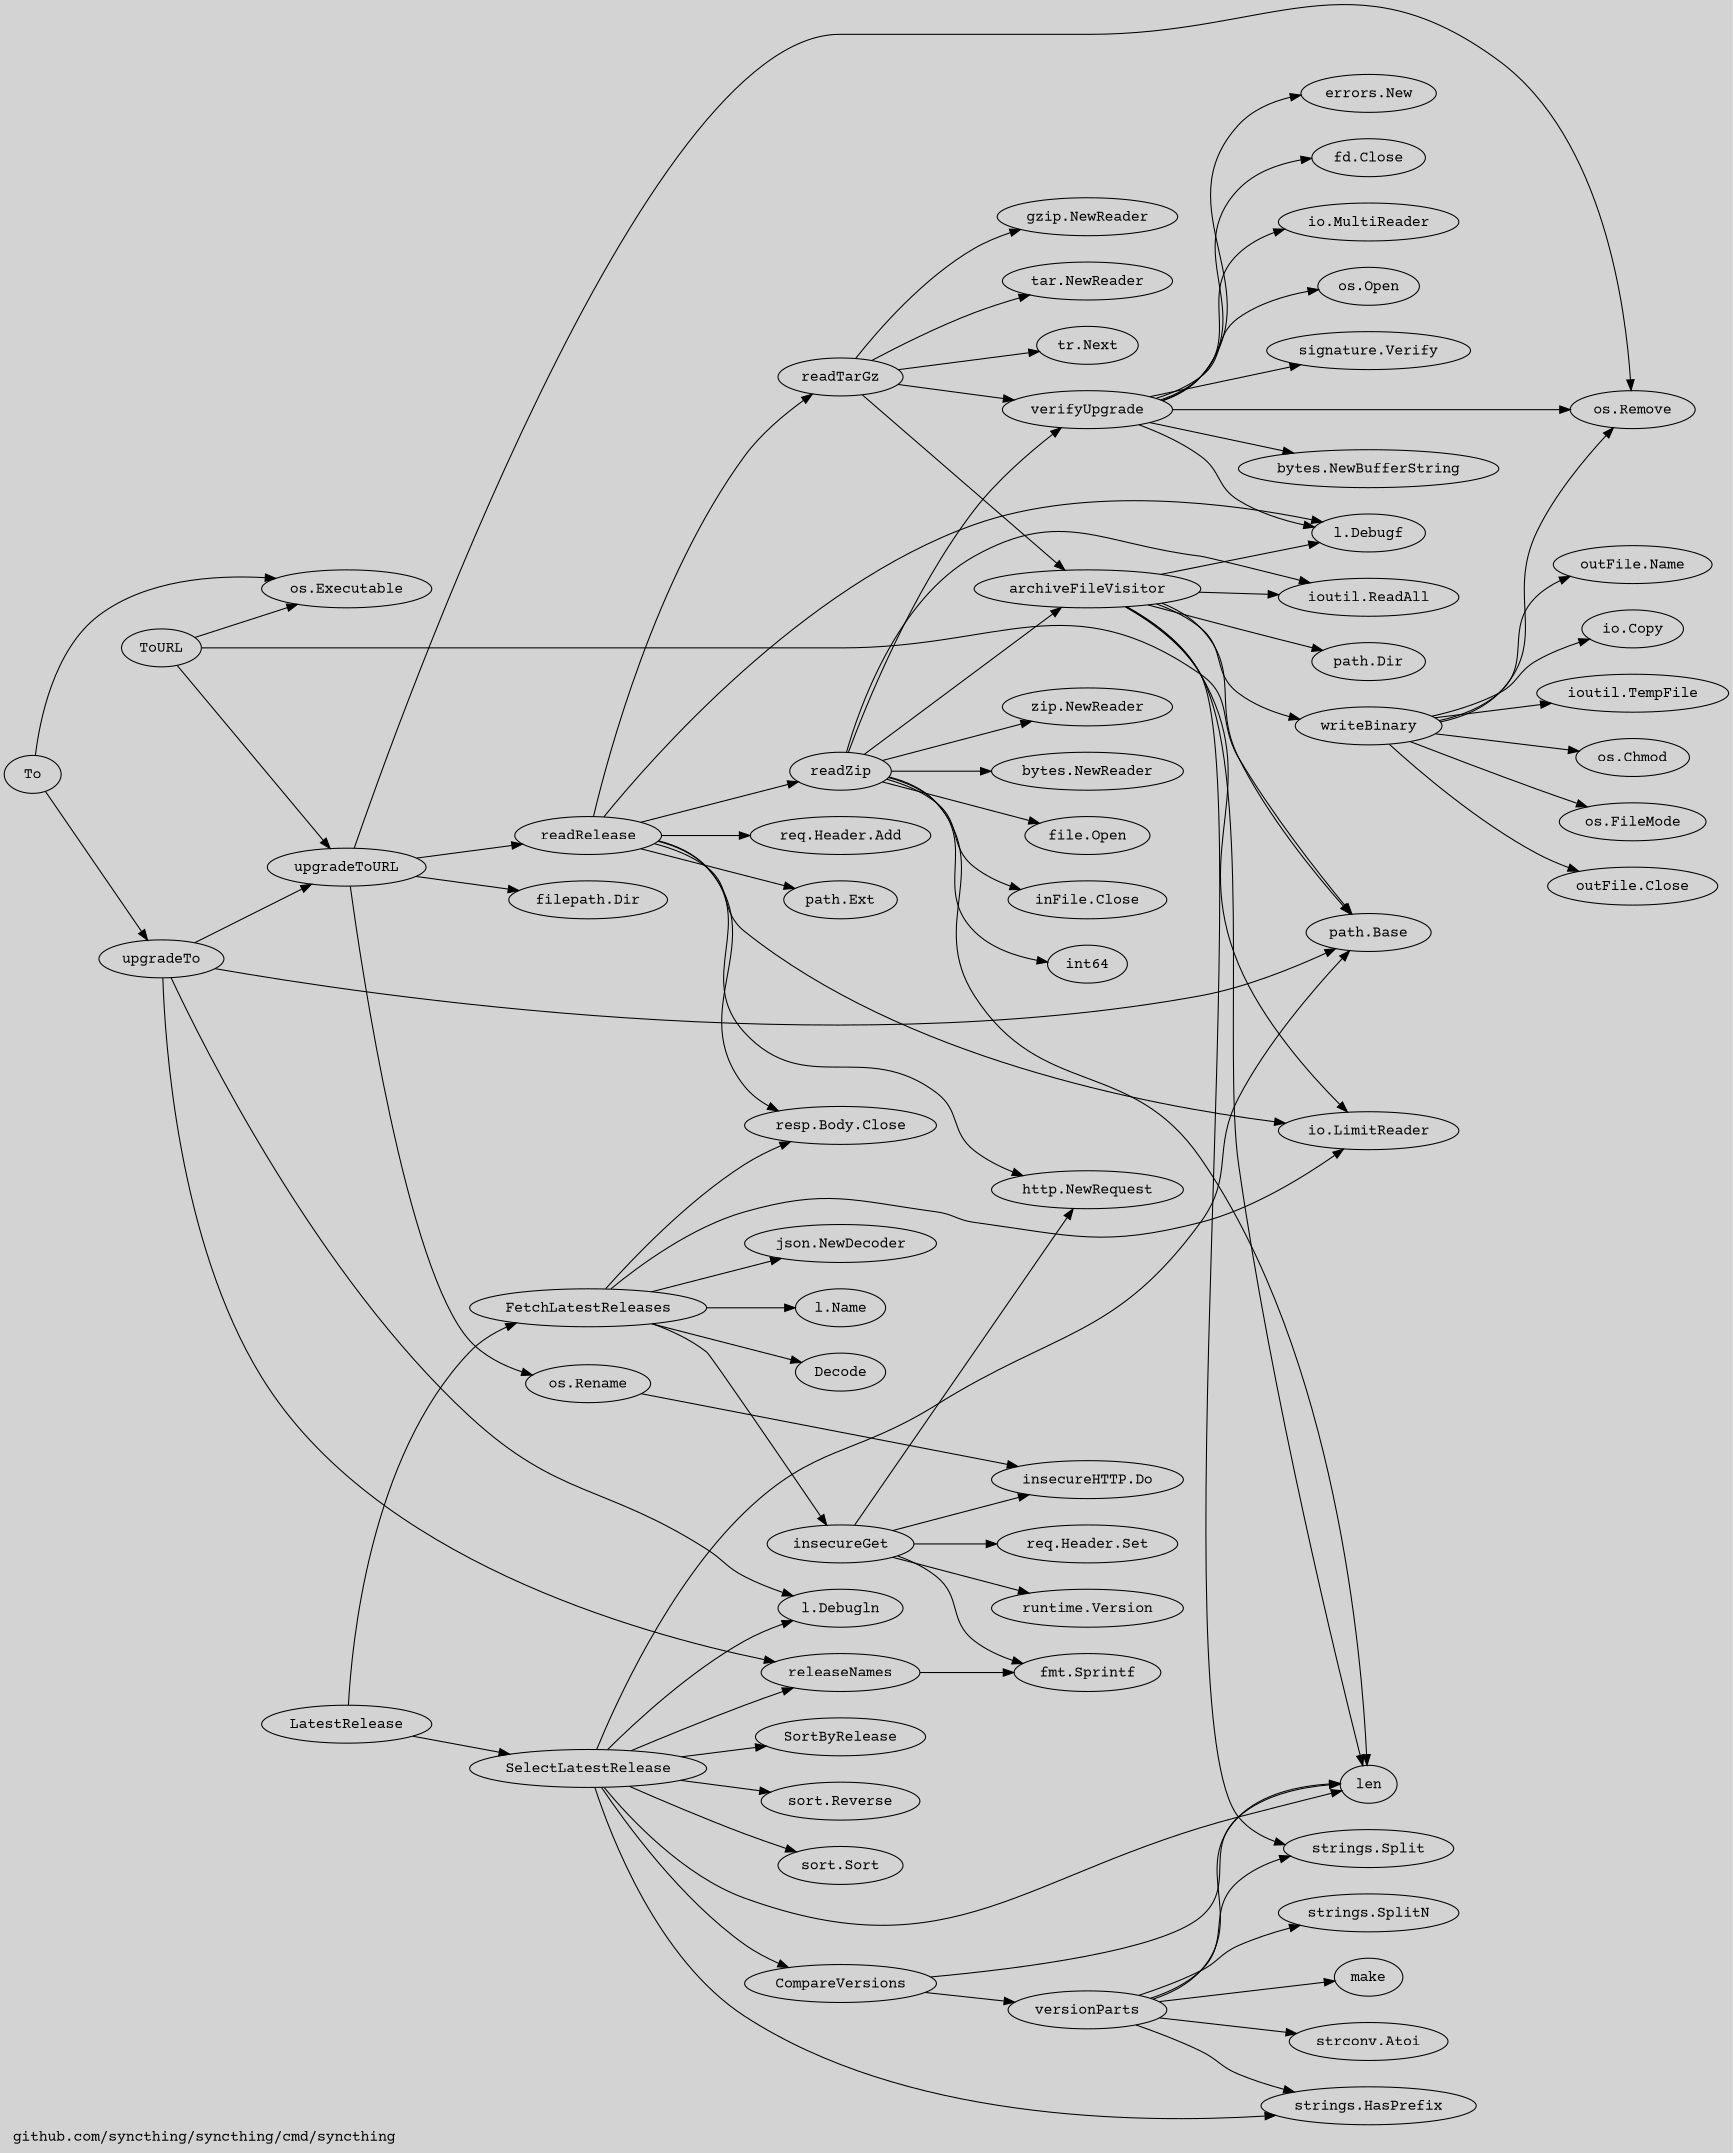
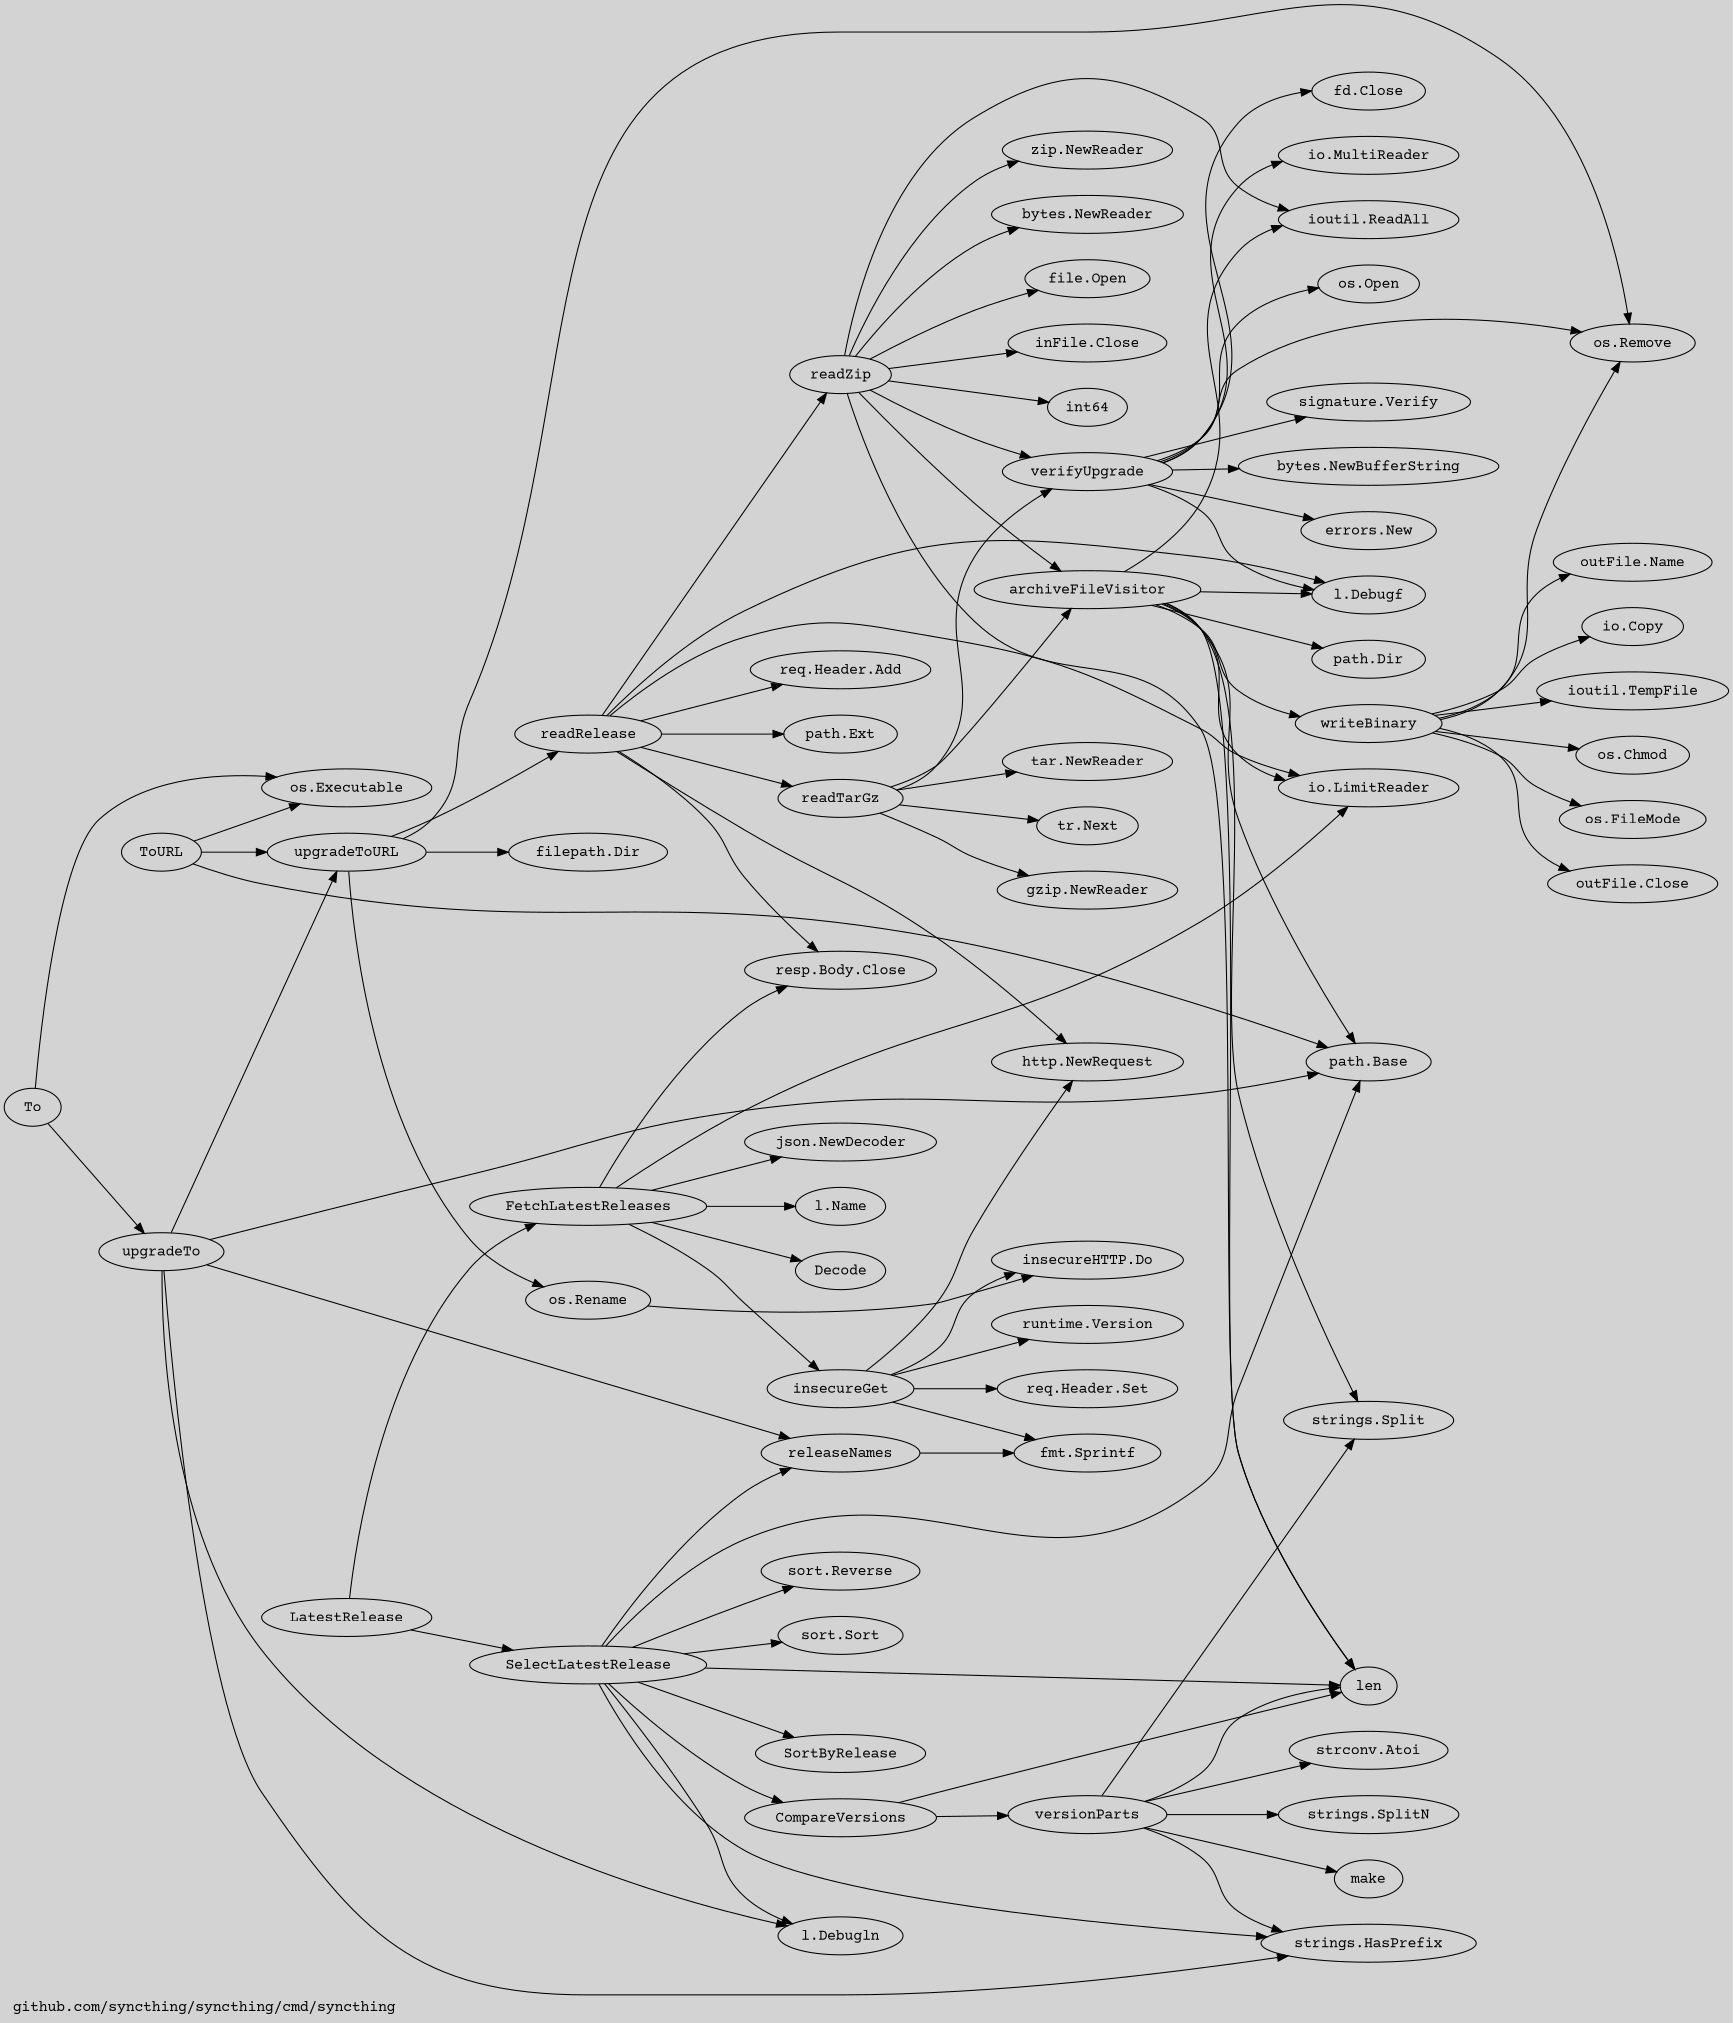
edge "upgradeTo" -> "strings.HasPrefix": added
